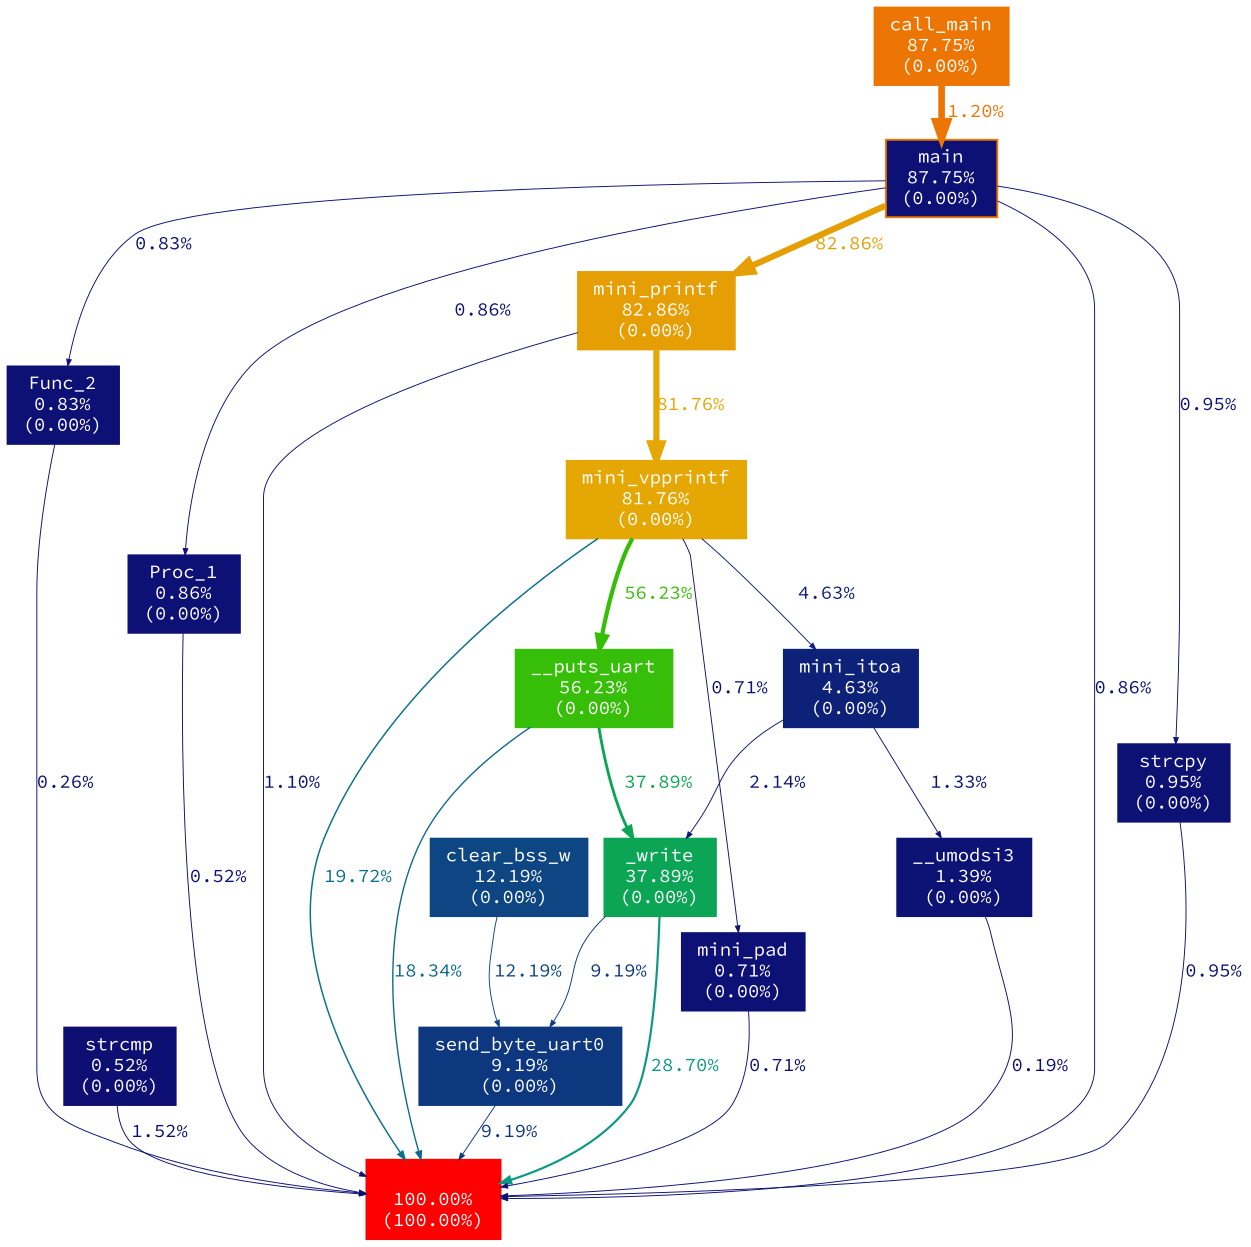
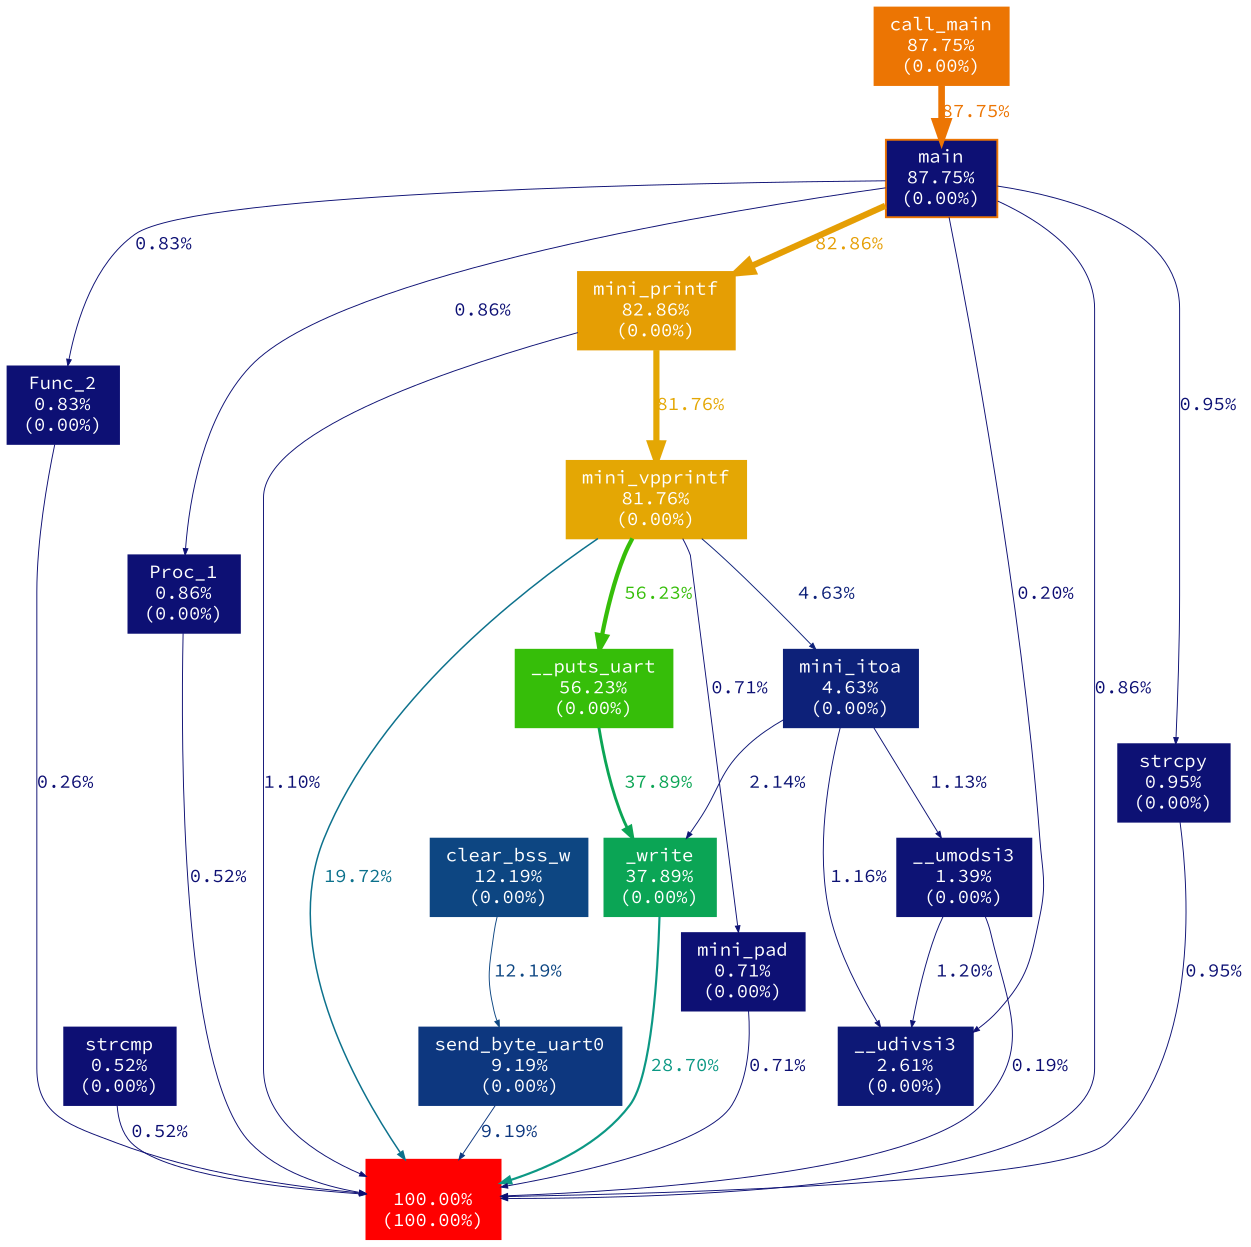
edge "call_main 87.75% (0.00%)" -> "main 87.75% (0.00%)": label "1.20%" -> "87.75%"
edge "mini_itoa 4.63% (0.00%)" -> "__umodsi3 1.39% (0.00%)": label "1.33%" -> "1.13%"
edge "__puts_uart 56.23% (0.00%)" -> "100.00% (100.00%)": removed, label "18.34%"
edge "_write 37.89% (0.00%)" -> "send_byte_uart0 9.19% (0.00%)": removed, label "9.19%"
node "__udivsi3 2.61% (0.00%)": added
edge "strcmp 0.52% (0.00%)" -> "100.00% (100.00%)": label "1.52%" -> "0.52%"
